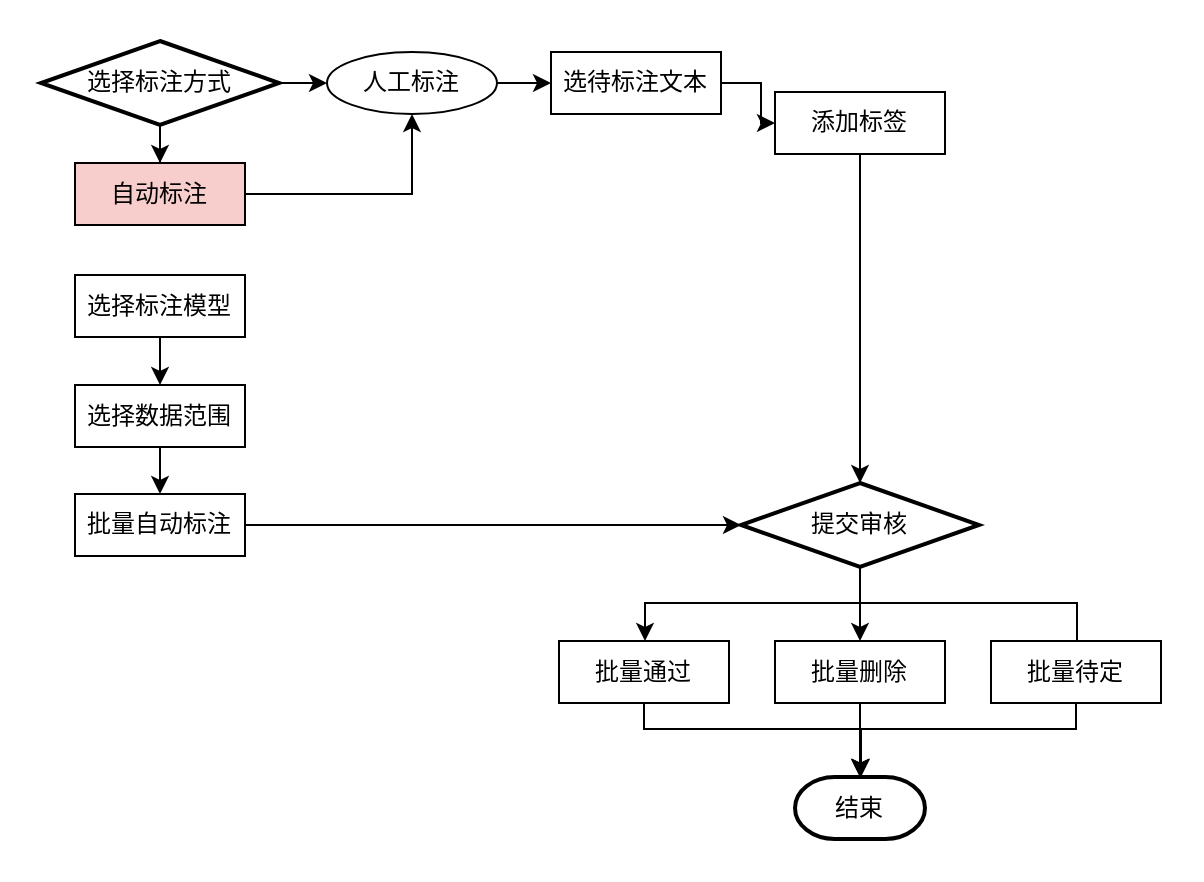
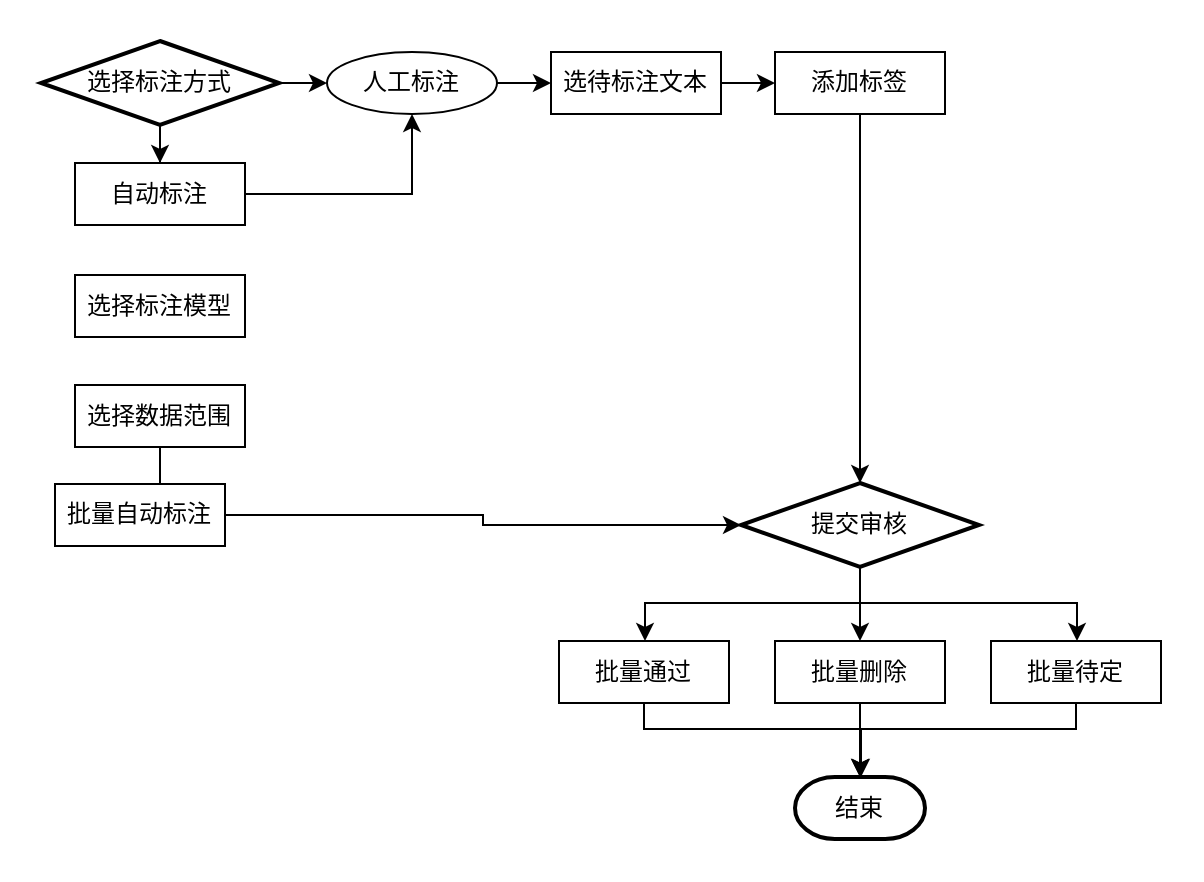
node "添加标签": moved (860, 123) -> (860, 83)
node "自动标注": fillcolor #f8cecc -> #ffffff
edge "选择标注模型" -> "选择数据范围": removed
node "批量自动标注": moved (160, 525) -> (140, 515)
edge "提交审核" -- "批量待定": arrowhead none -> classic
